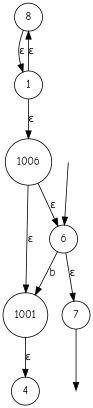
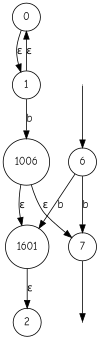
node "8": label "8" -> "0"
edge "1" -> "1006": label "ε" -> "b"
edge "1006" -> "6": now "1006" -> "7"
edge "6" -> "7": label "ε" -> "b"
node "1001": label "1001" -> "1601"
node "4": label "4" -> "2"
